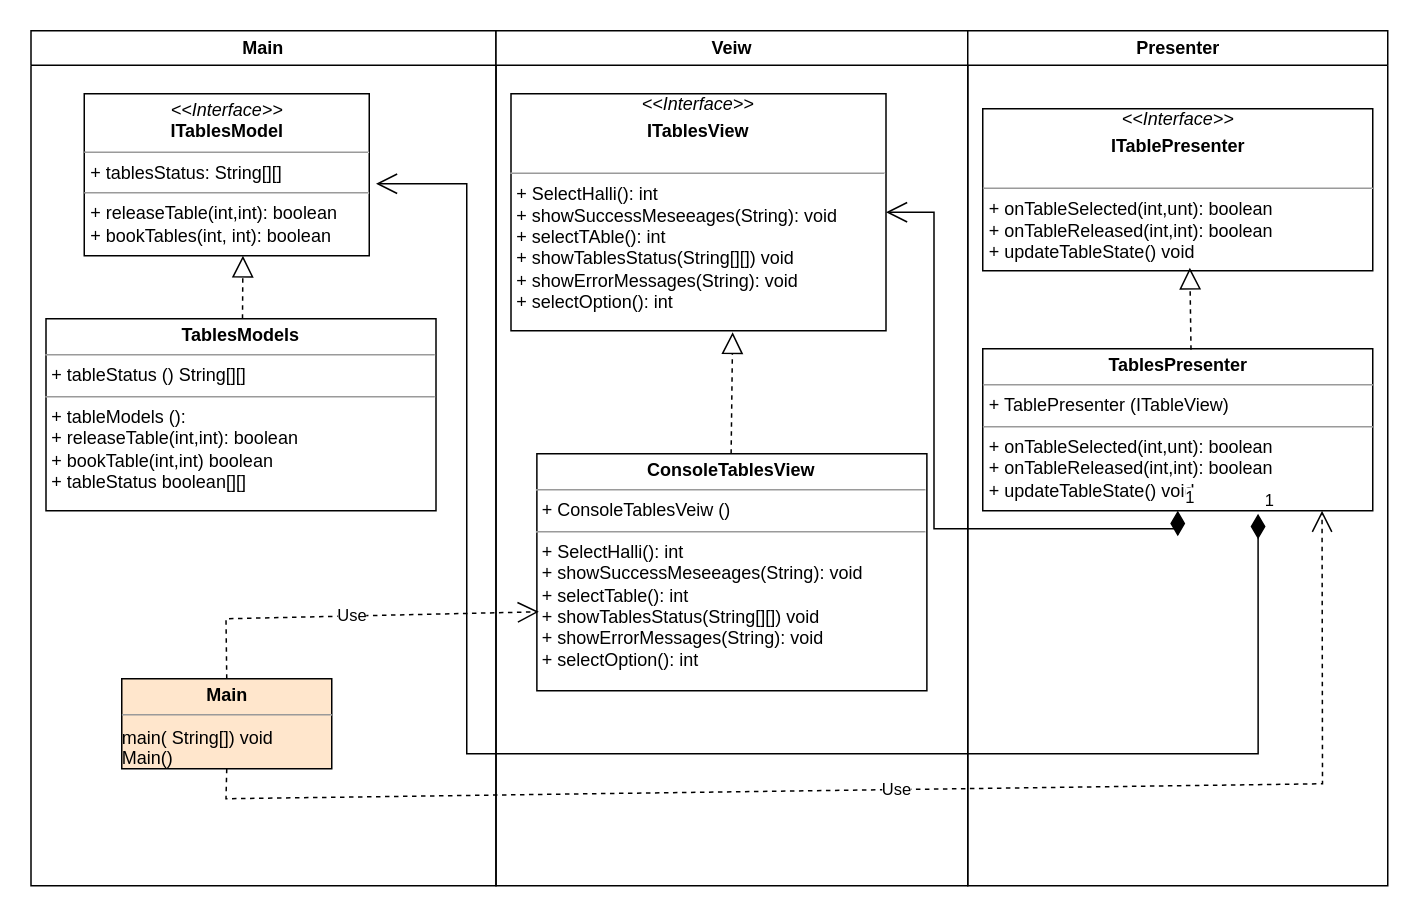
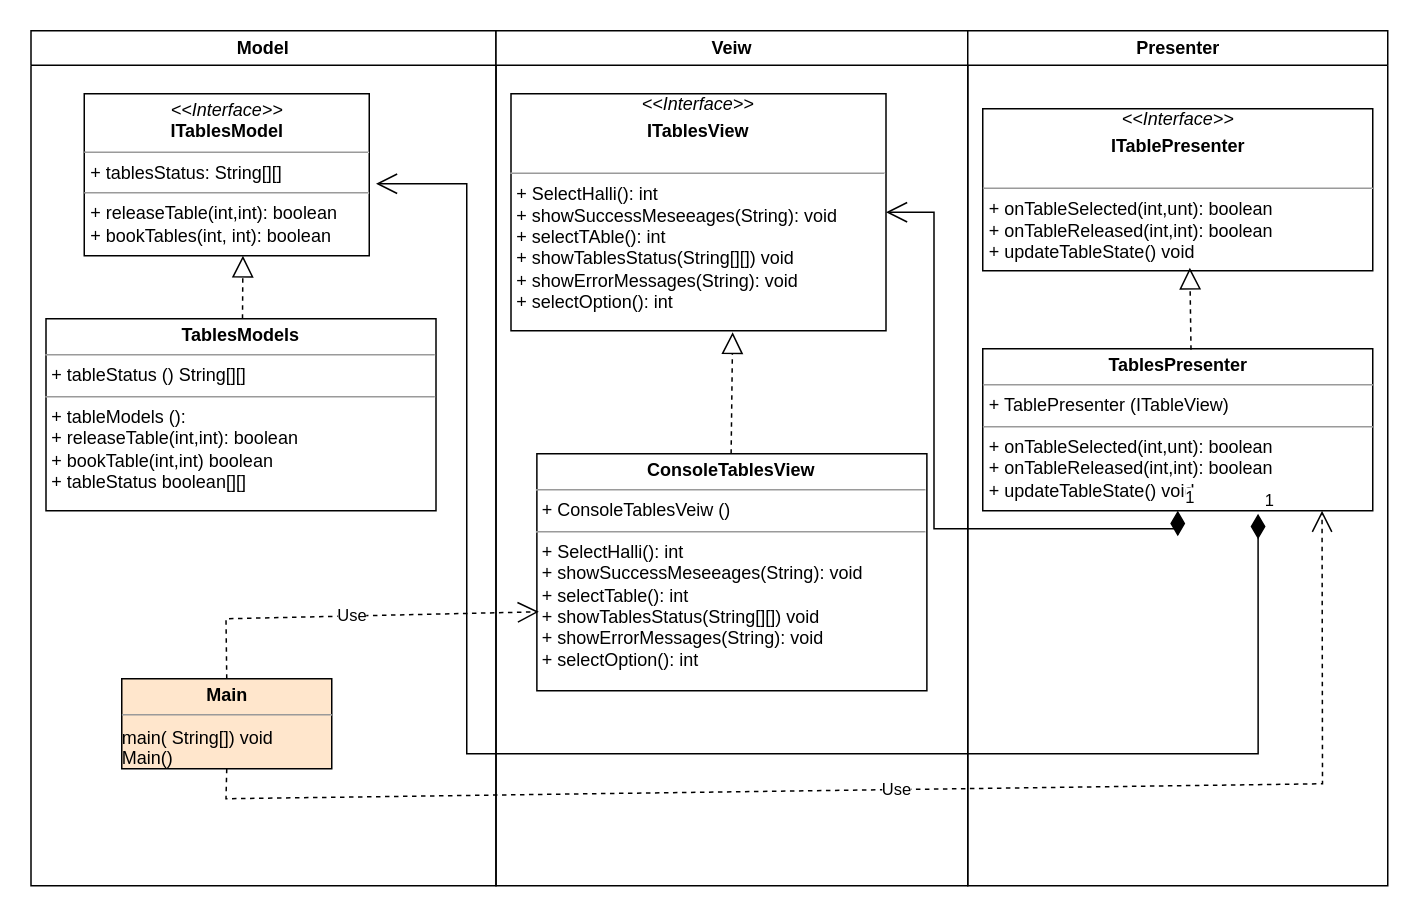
node "Main": label "Main" -> "Model"
